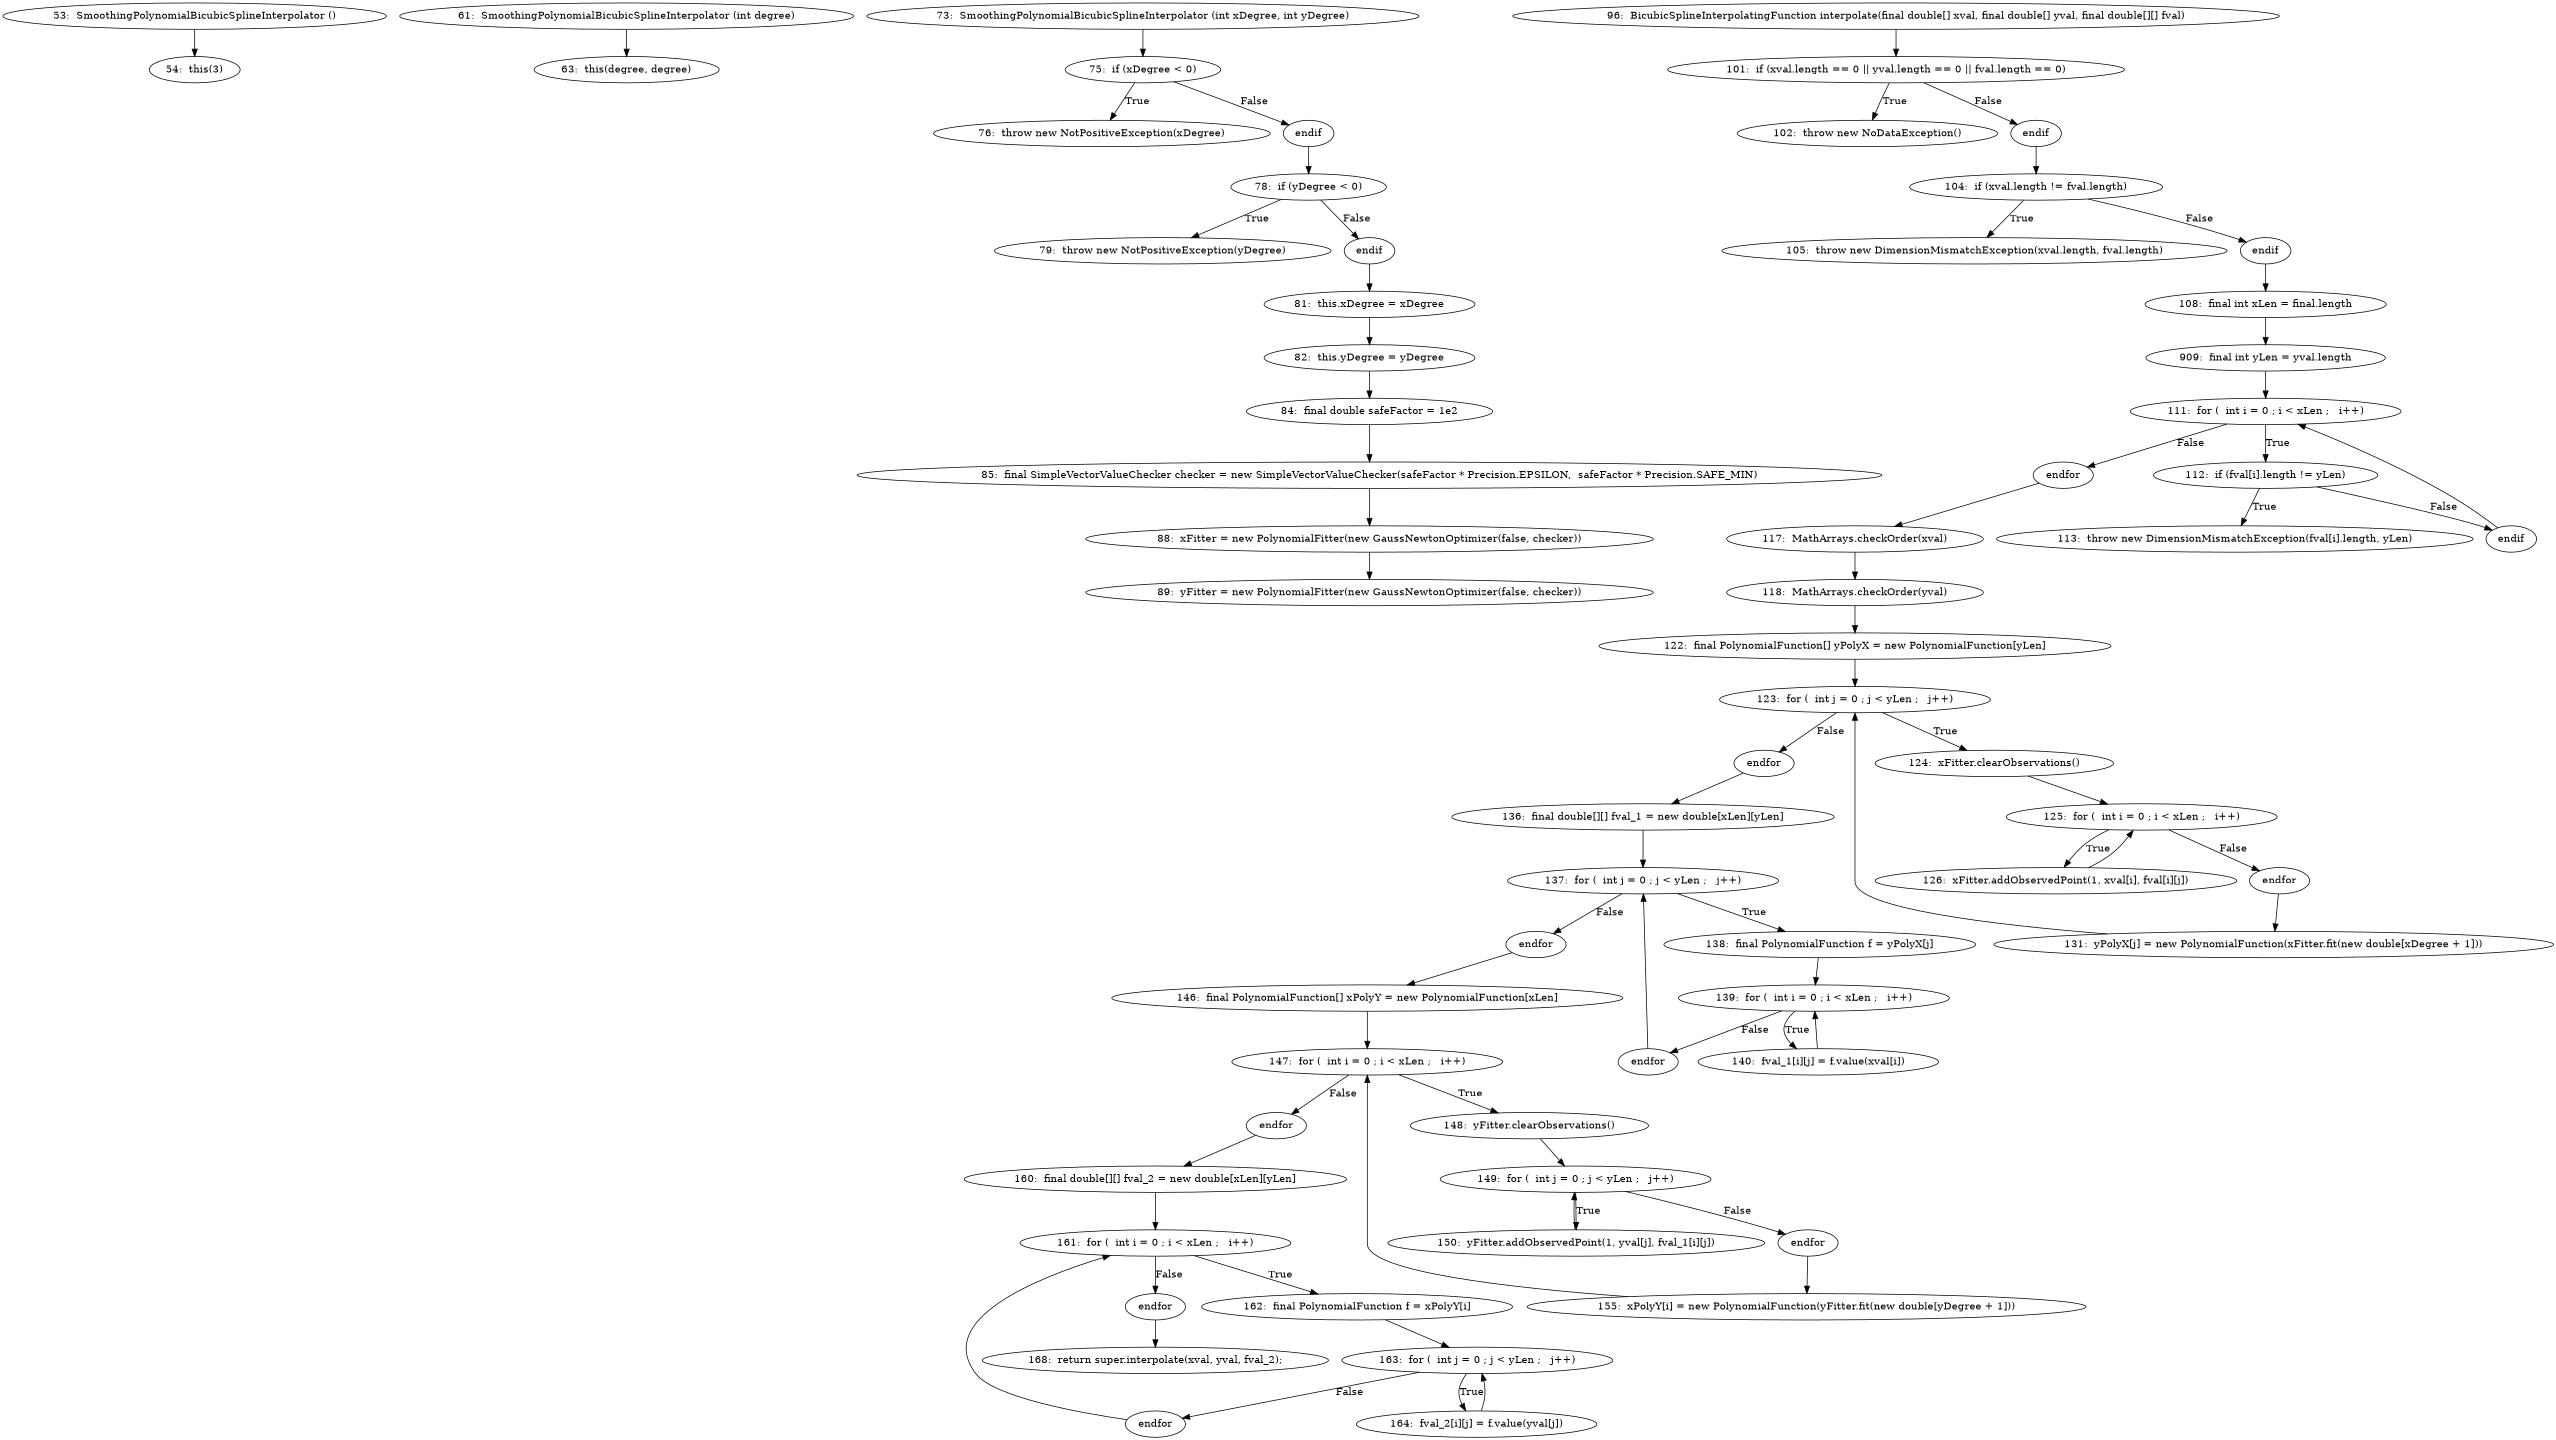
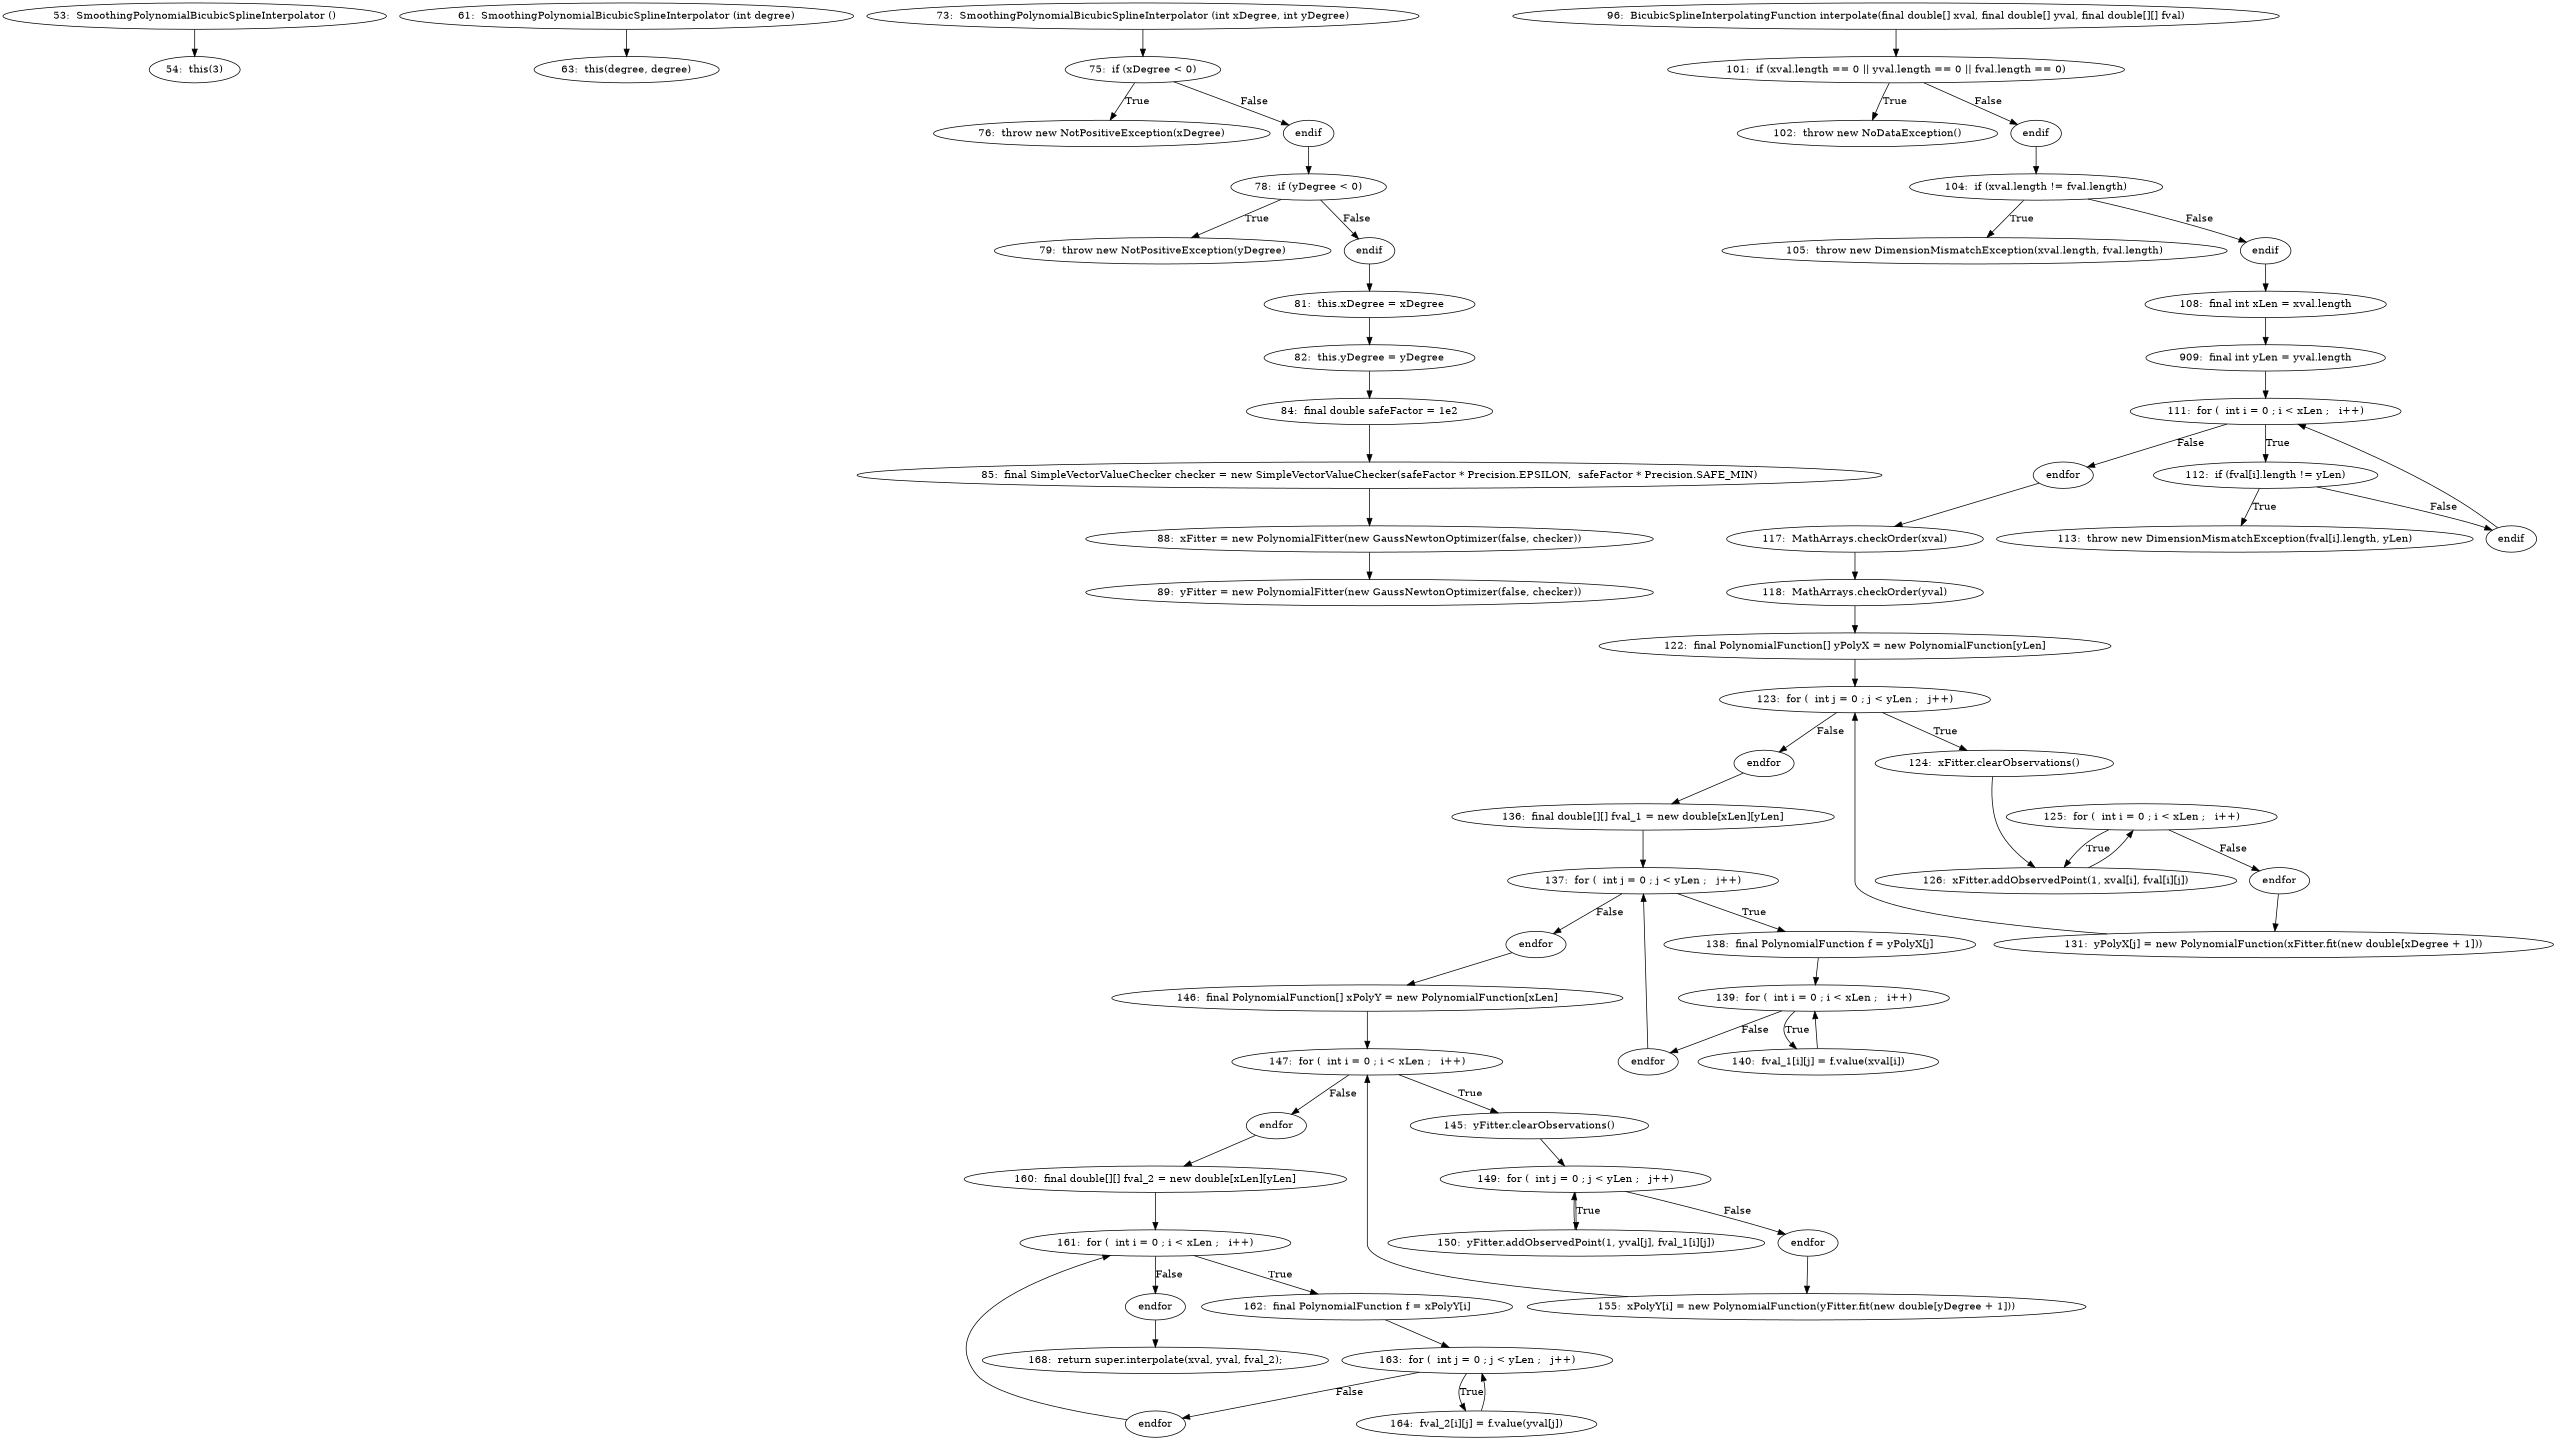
node "108:  final int xLen = final.length": label "108:  final int xLen = final.length" -> "108:  final int xLen = xval.length"
edge "124:  xFitter.clearObservations()" -> "125:  for (  int i = 0 ; i < xLen ;   i++)": now "124:  xFitter.clearObservations()" -> "126:  xFitter.addObservedPoint(1, xval[i], fval[i][j])"
node "148:  yFitter.clearObservations()": label "148:  yFitter.clearObservations()" -> "145:  yFitter.clearObservations()"
